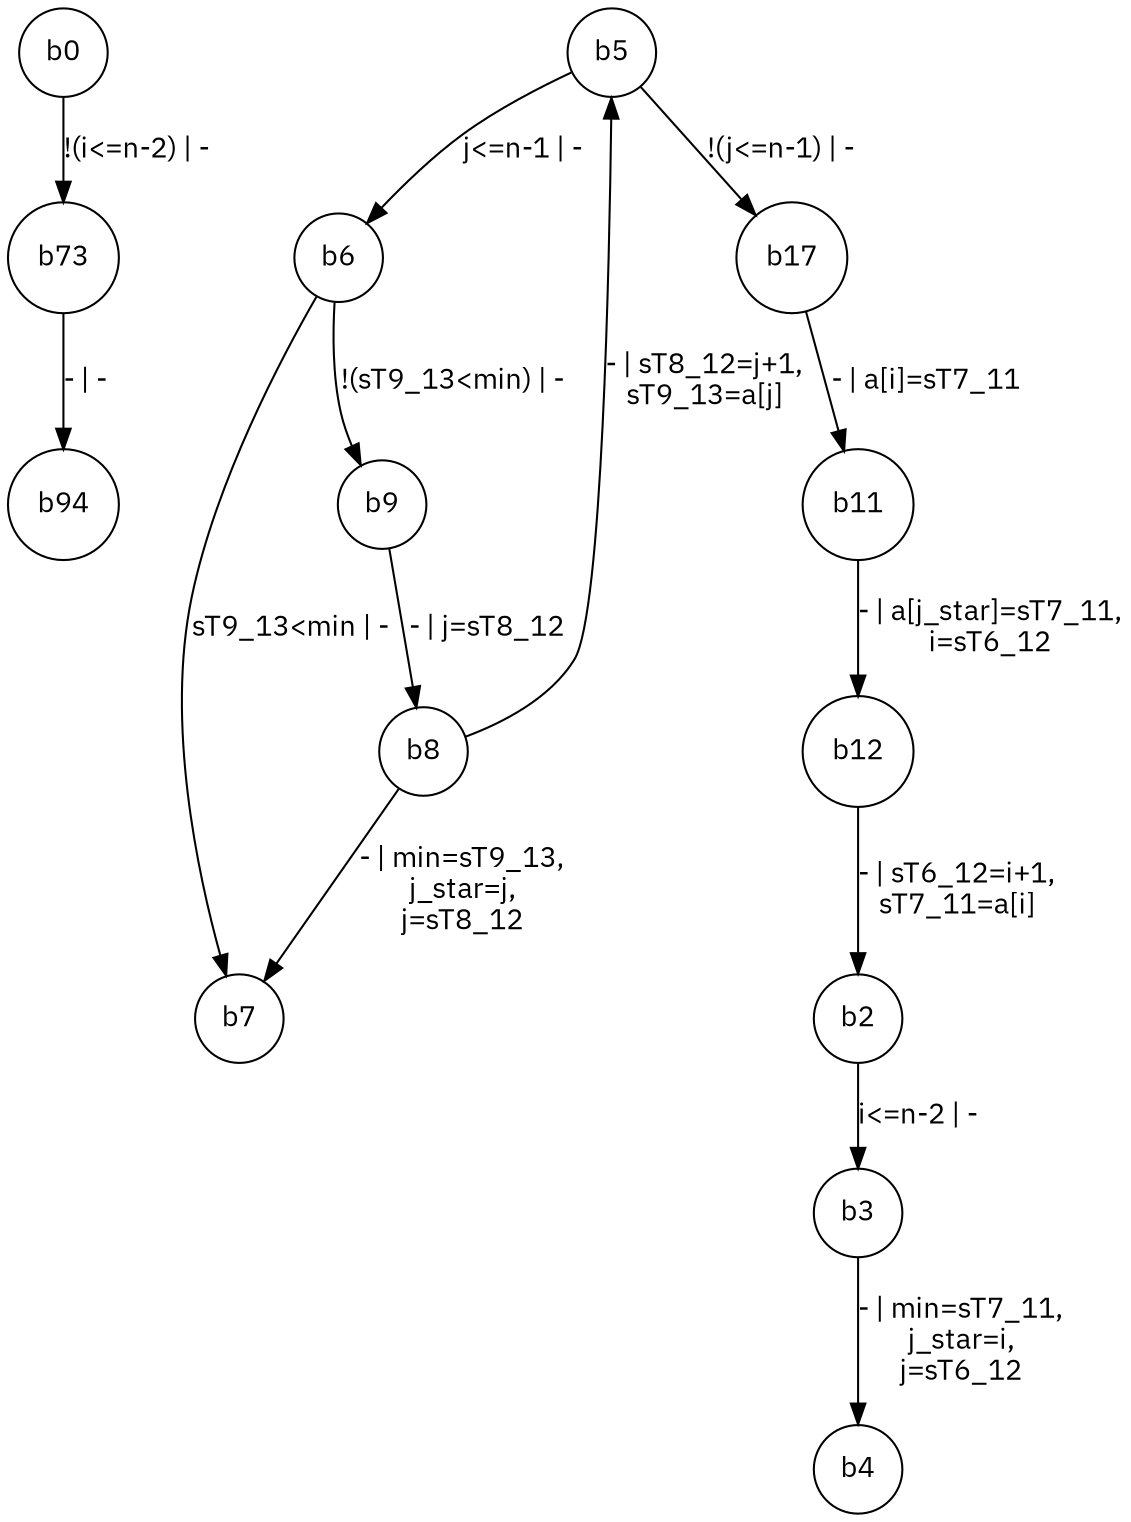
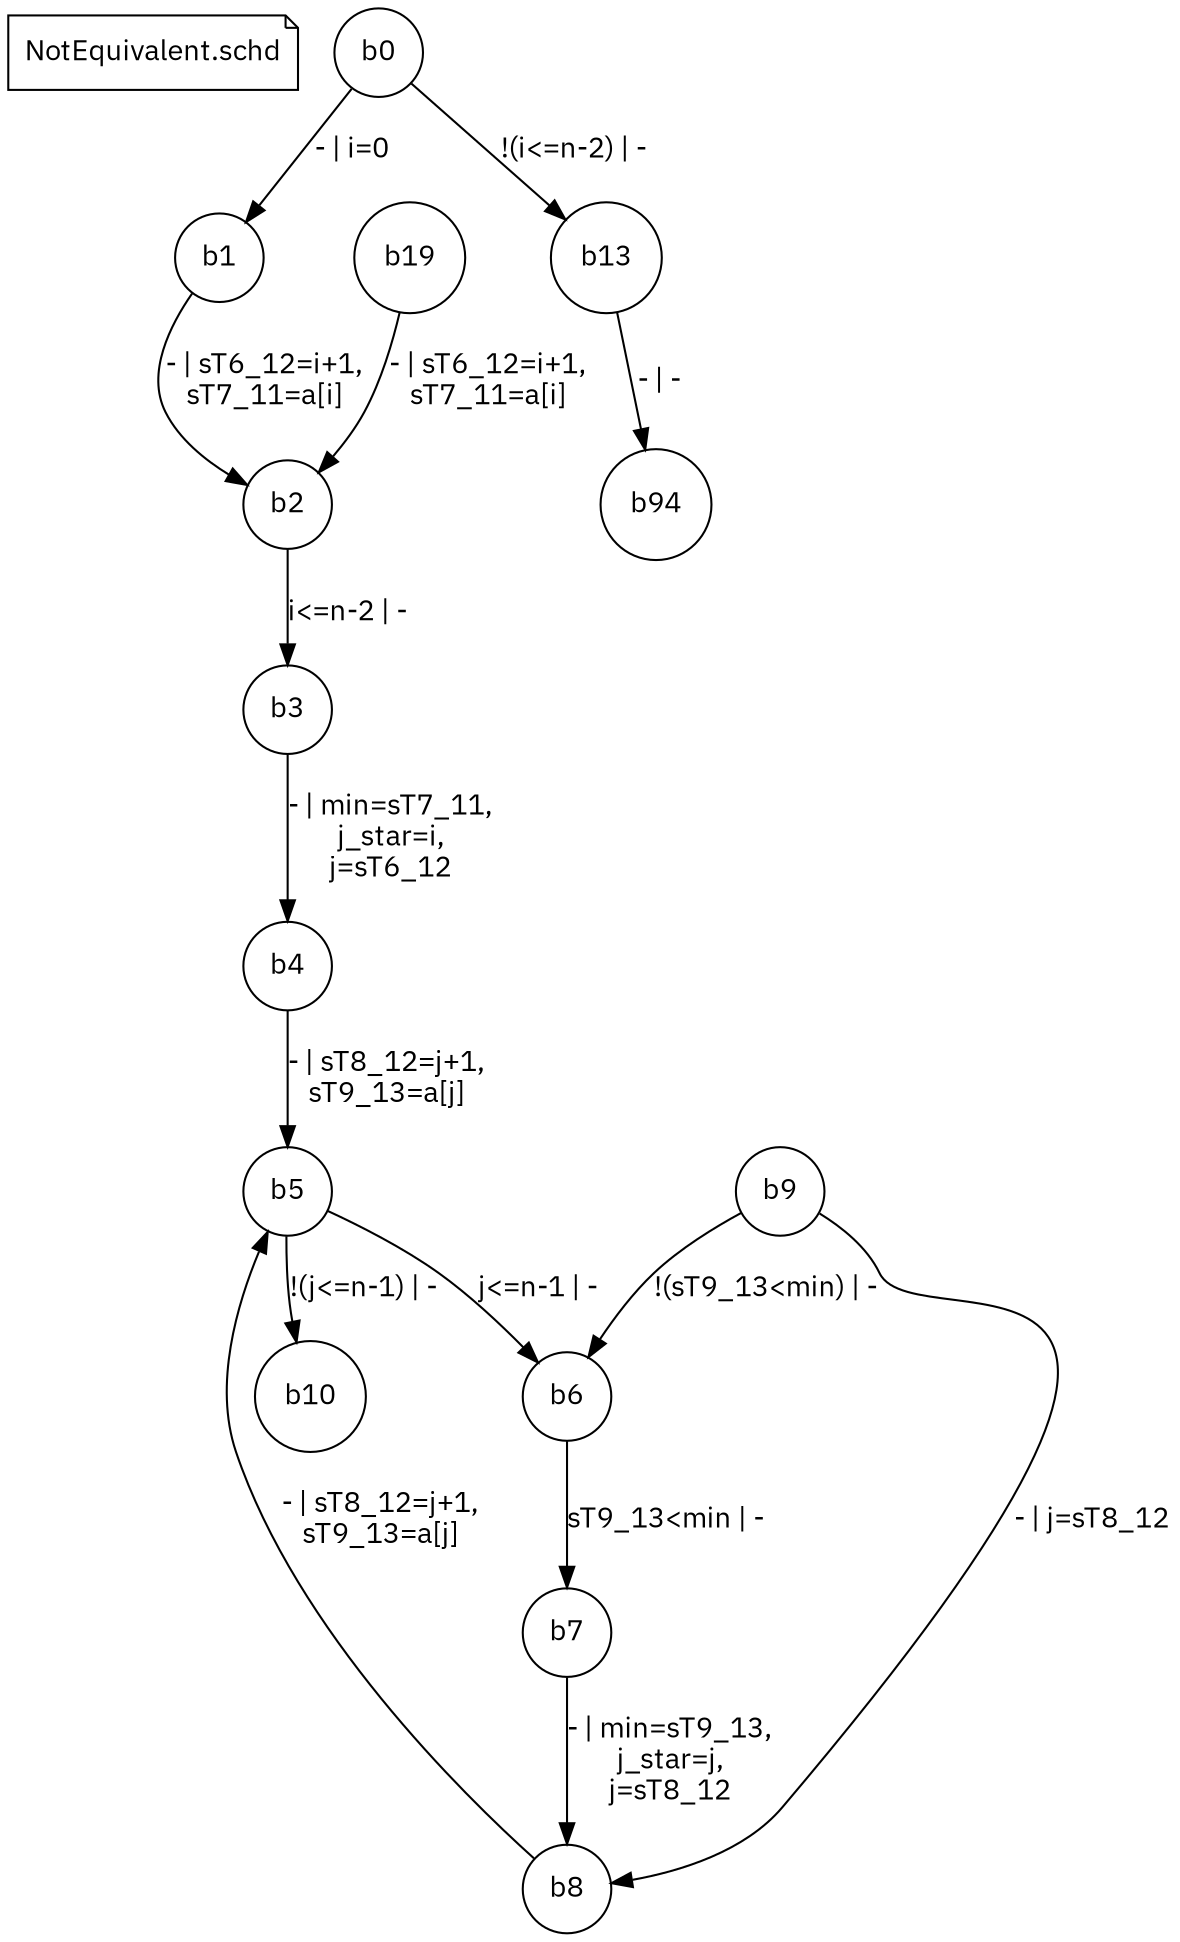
node "NotEquivalent.schd": added
node "b73": label "b73" -> "b13"
node "b1": added
node "b17": label "b17" -> "b10"
edge "b6" -> "b9": reversed
node "b11": removed
node "b12": label "b12" -> "b19"
edge "b8" -> "b7": reversed
edge "b4" -> "b5": added, label "- | sT8_12=j+1, sT9_13=a[j]"
